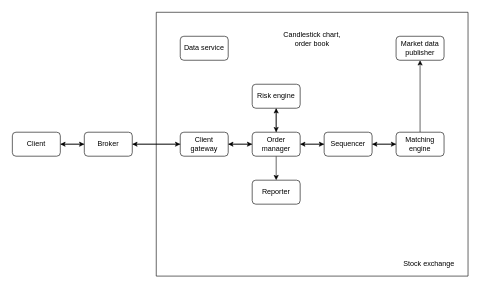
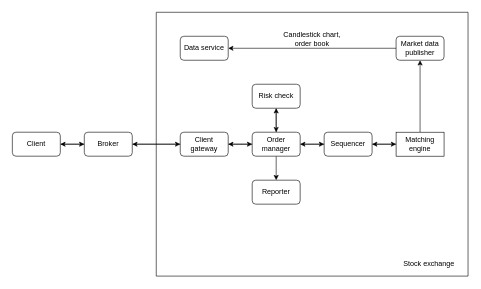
edge "Market data publisher" -> "Data service": added
node "Risk engine": label "Risk engine" -> "Risk check"
node "Matching engine": shape rounded rectangle -> rectangle
